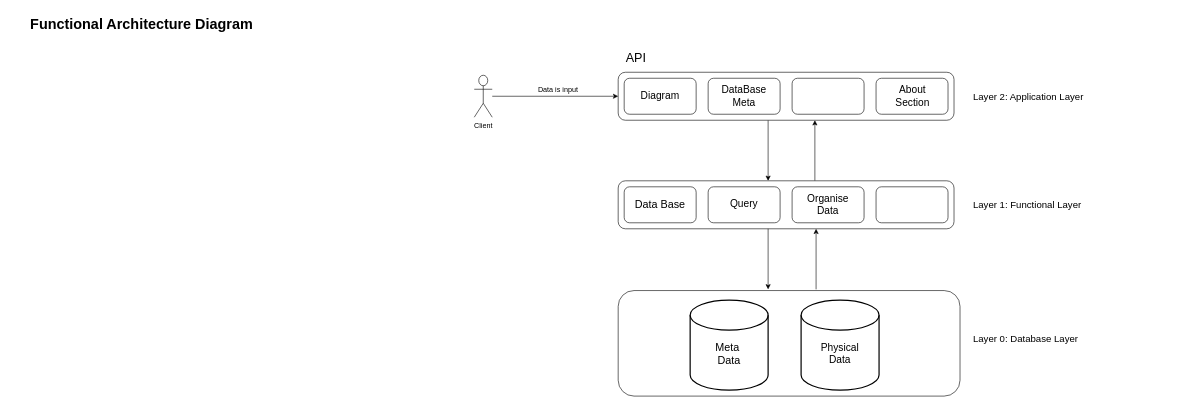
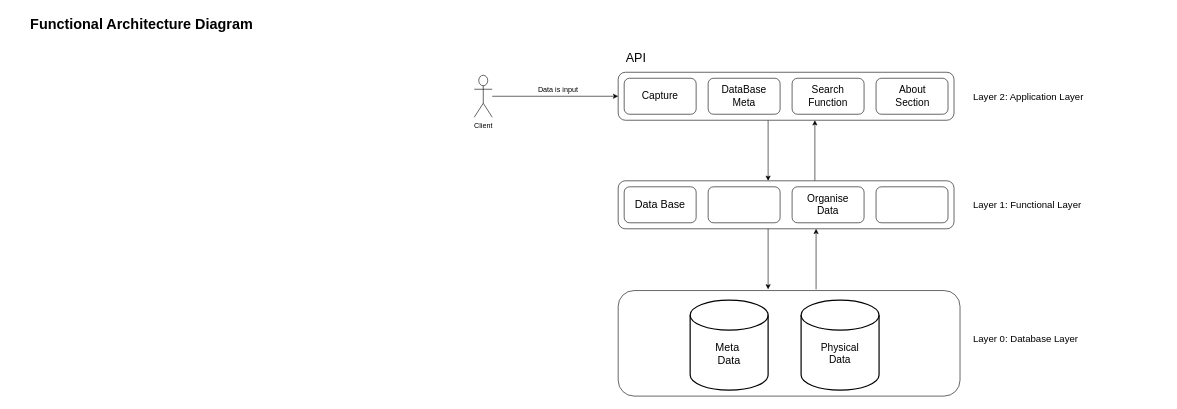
node "Diagram": label "Diagram" -> "Capture"
node "Search Function": added
node "Query": removed
